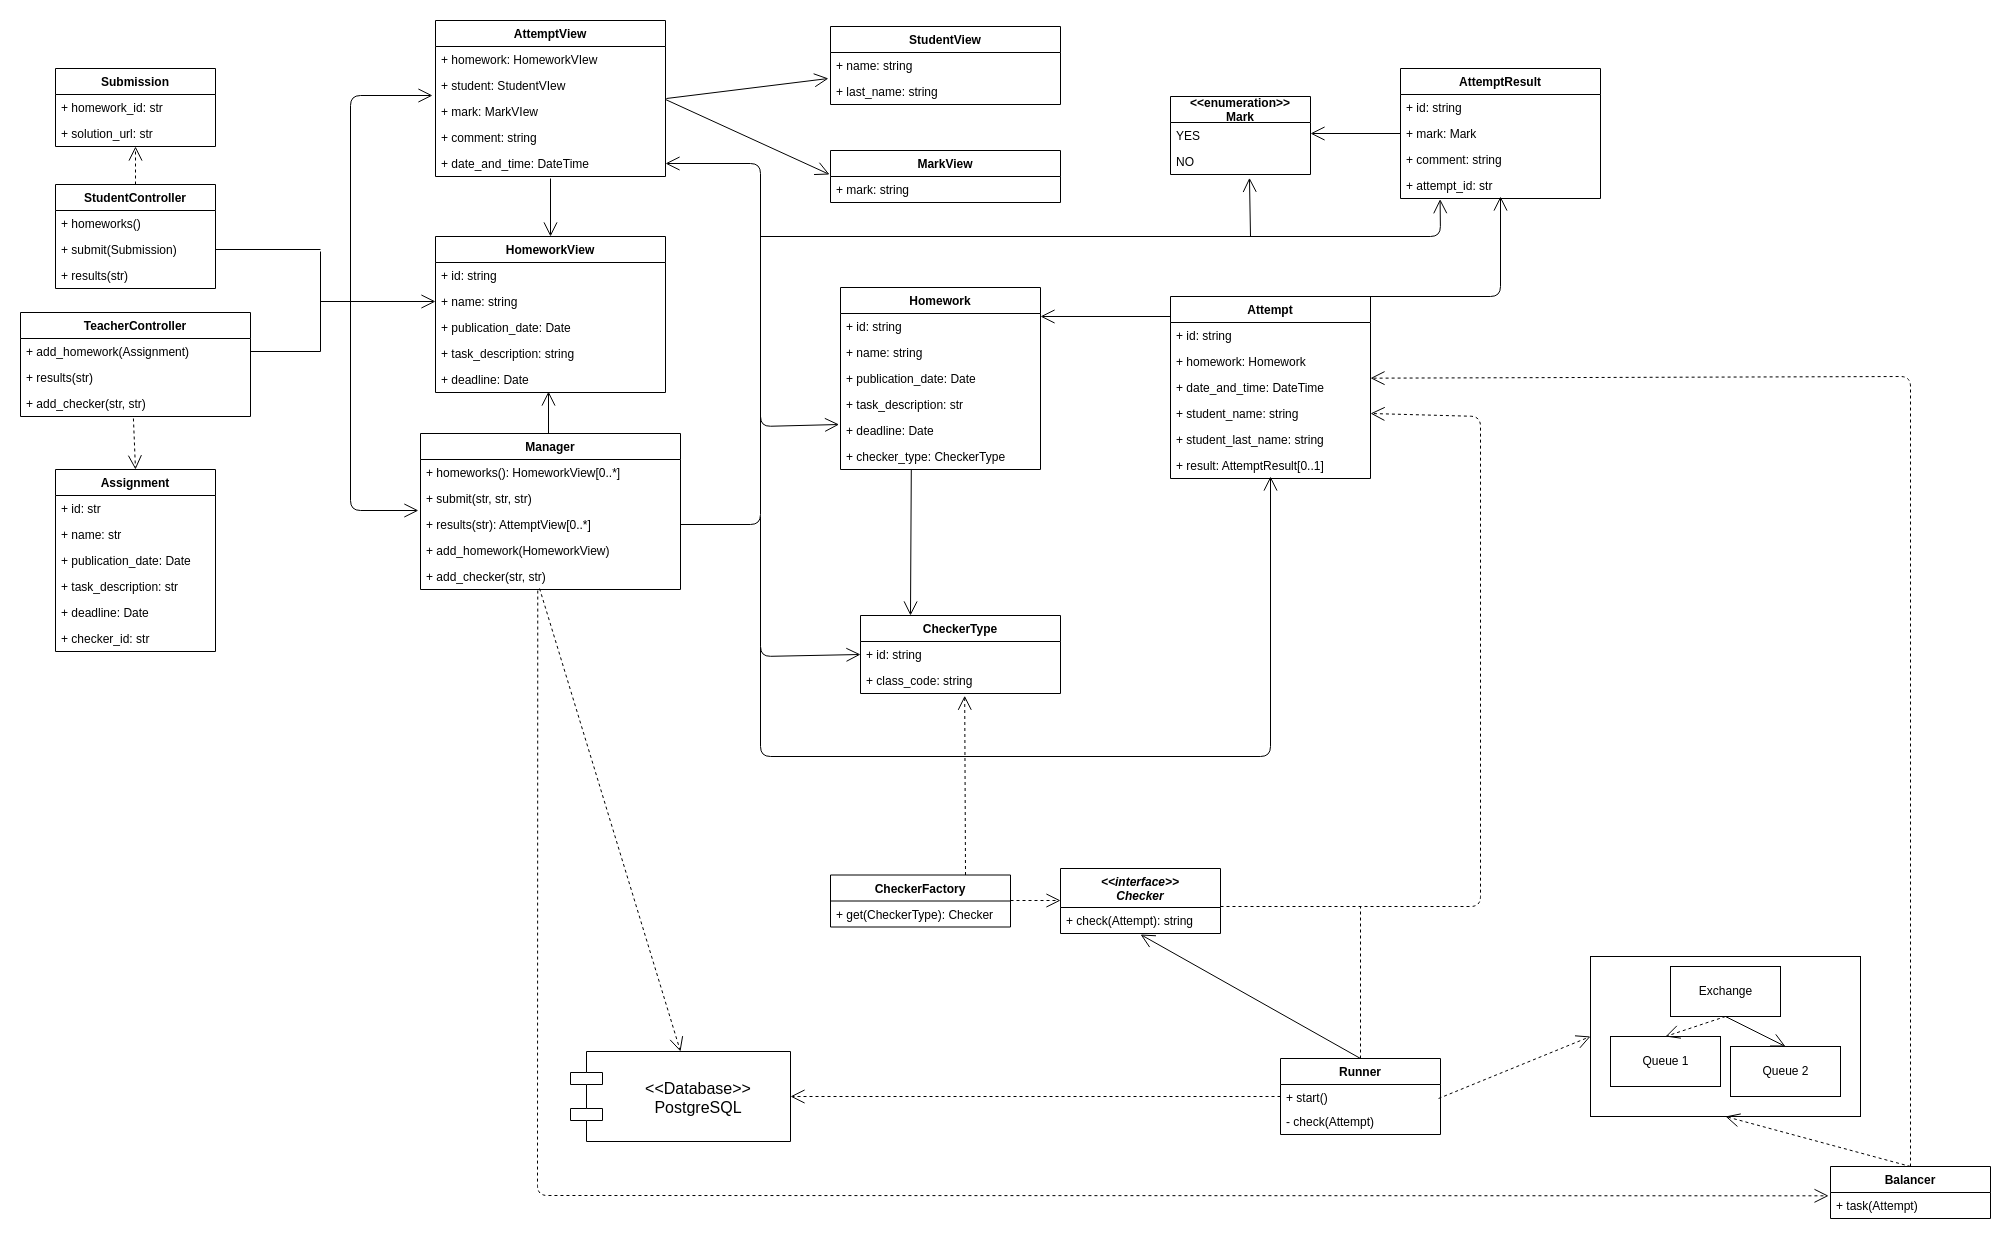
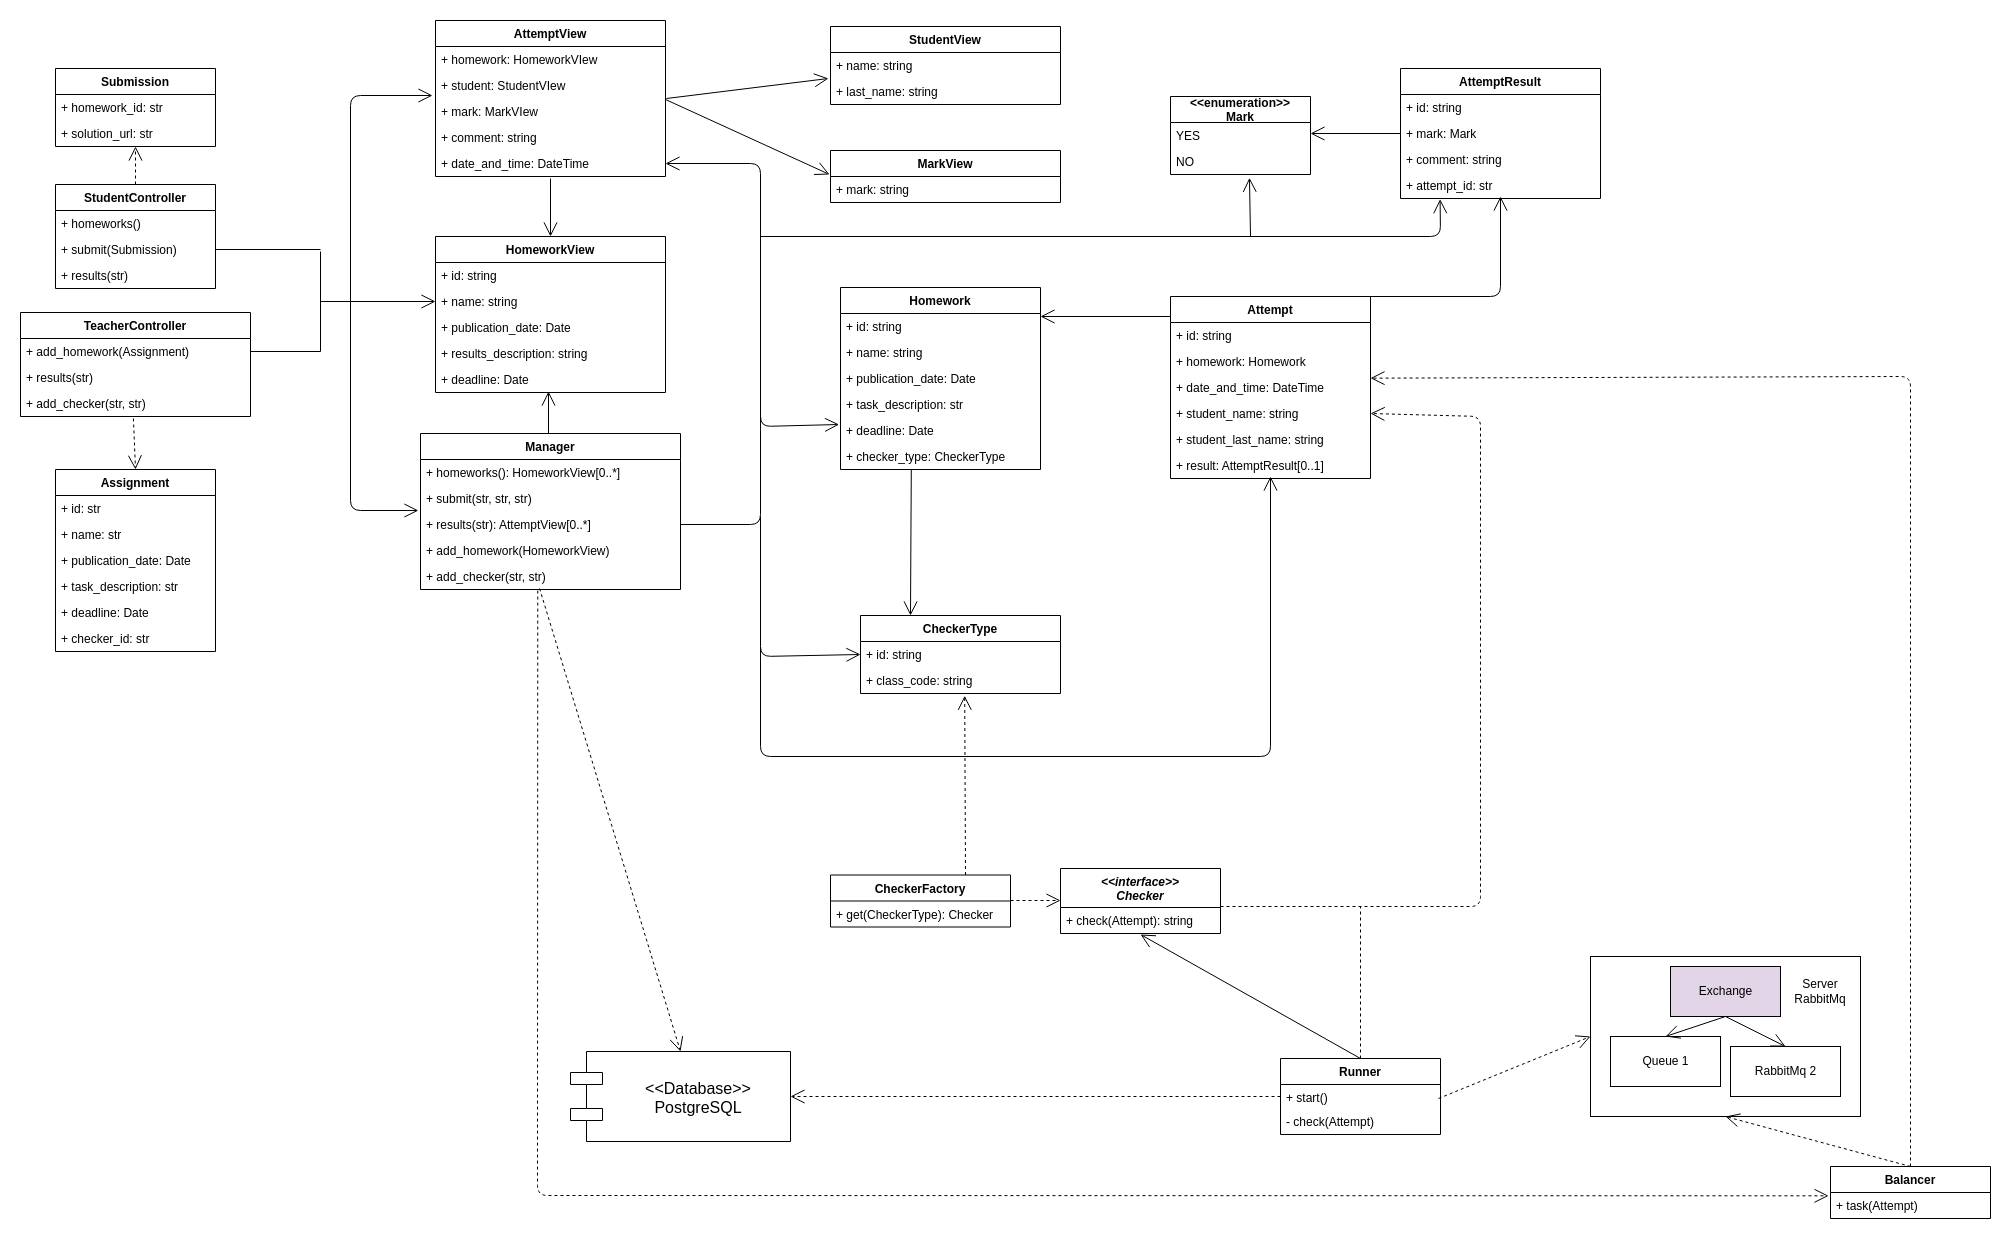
node "+ task_description: string": label "+ task_description: string" -> "+ results_description: string"
node "Exchange": fillcolor #ffffff -> #e1d5e7
node "Server RabbitMq": added
edge "Exchange" -> "Queue 1": style dashed -> solid
node "Queue 2": label "Queue 2" -> "RabbitMq 2"
